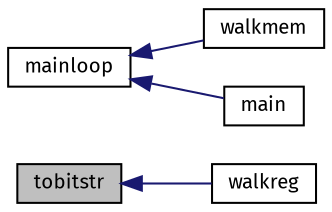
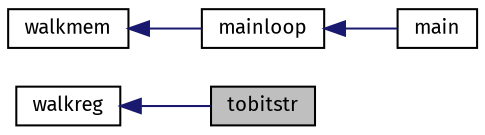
edge "walkmem" -> "mainloop": reversed
edge "walkreg" -> "tobitstr": reversed
